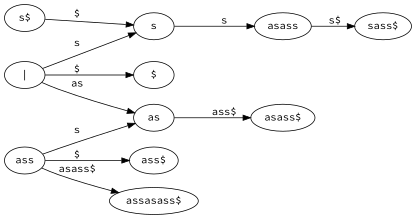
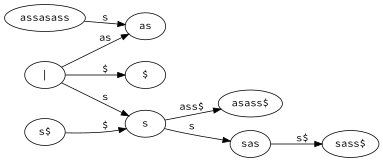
node "asass": label "asass" -> "sas"
edge "as" -> "asass$": now "s" -> "asass$"
node "ass": label "ass" -> "assasass"
node "ass$": removed
node "assasass$": removed
